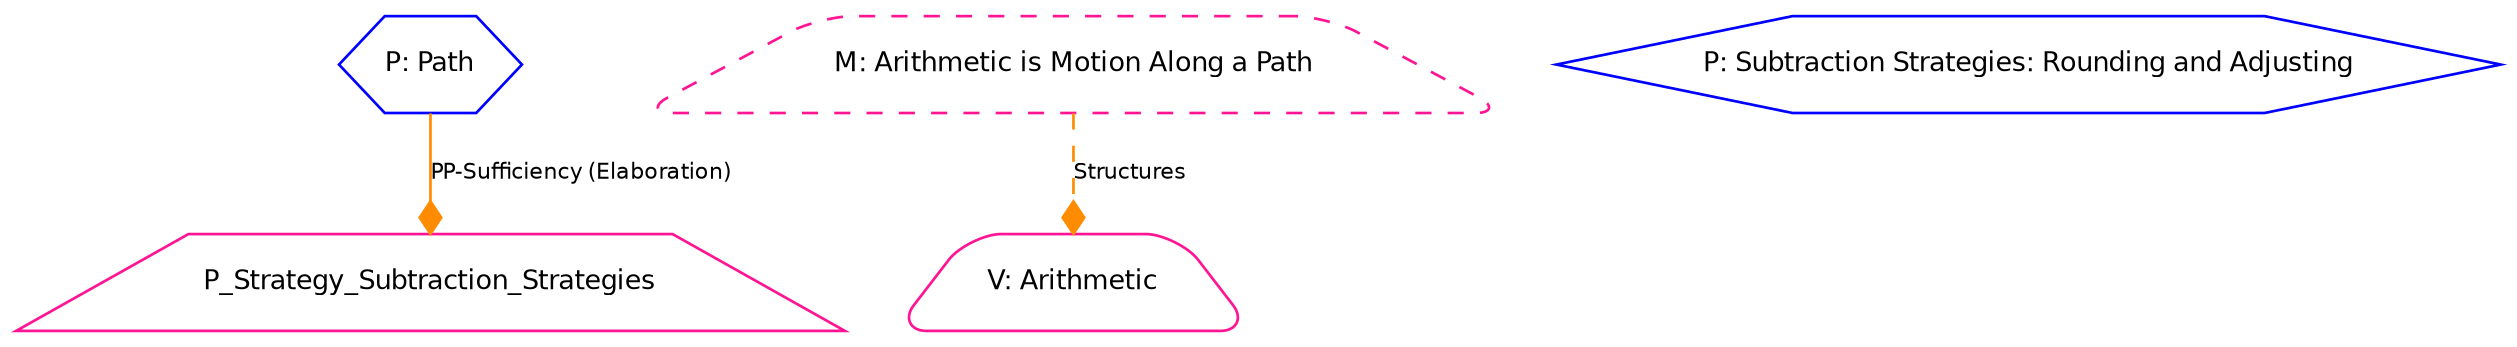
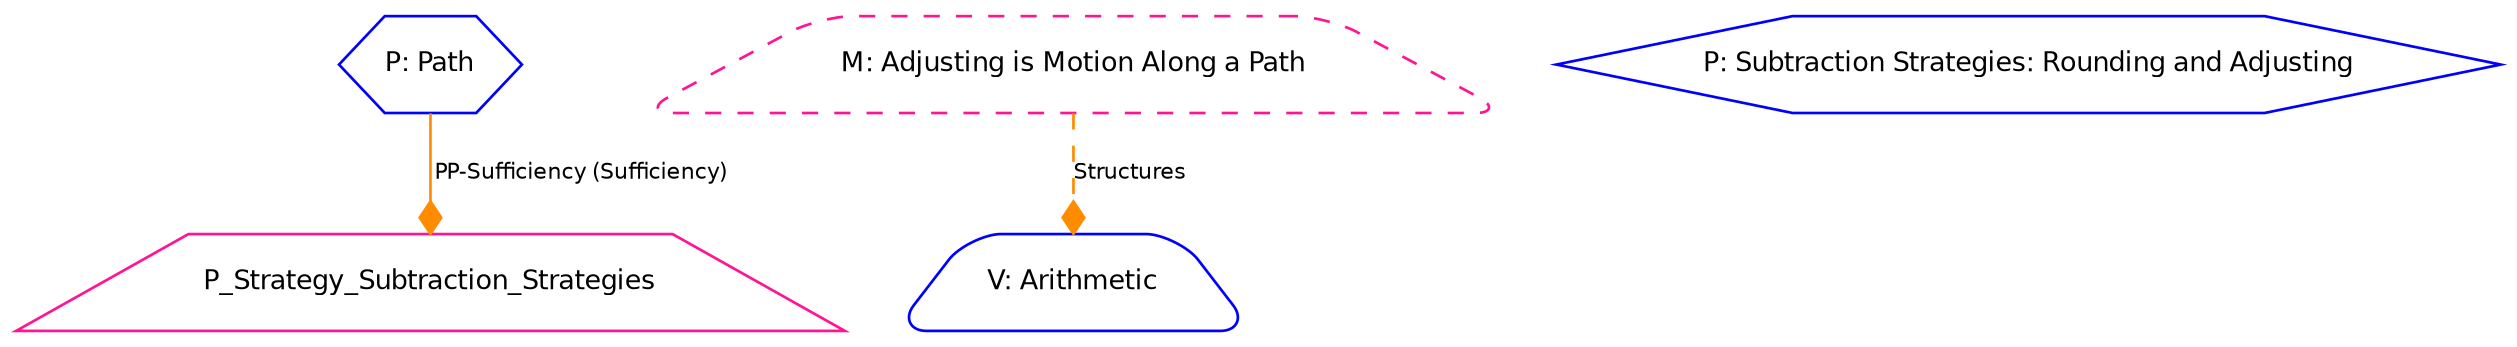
node "M: Arithmetic is Motion Along a Path": label "M: Arithmetic is Motion Along a Path" -> "M: Adjusting is Motion Along a Path"
edge "P: Path" -> "P_Strategy_Subtraction_Strategies": label "PP-Sufficiency (Elaboration)" -> "PP-Sufficiency (Sufficiency)"
node "V: Arithmetic": color deeppink -> blue
